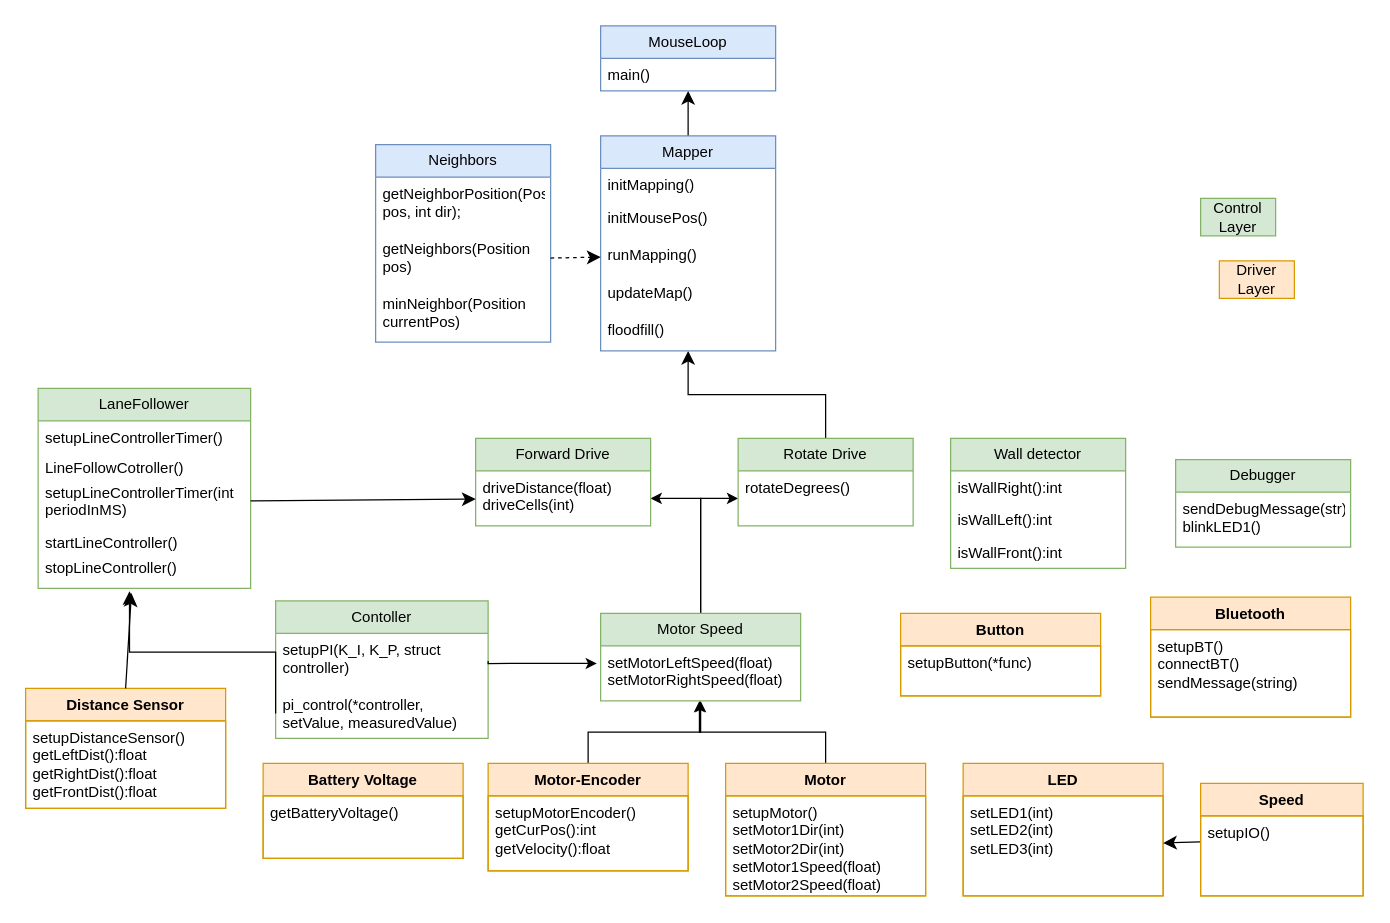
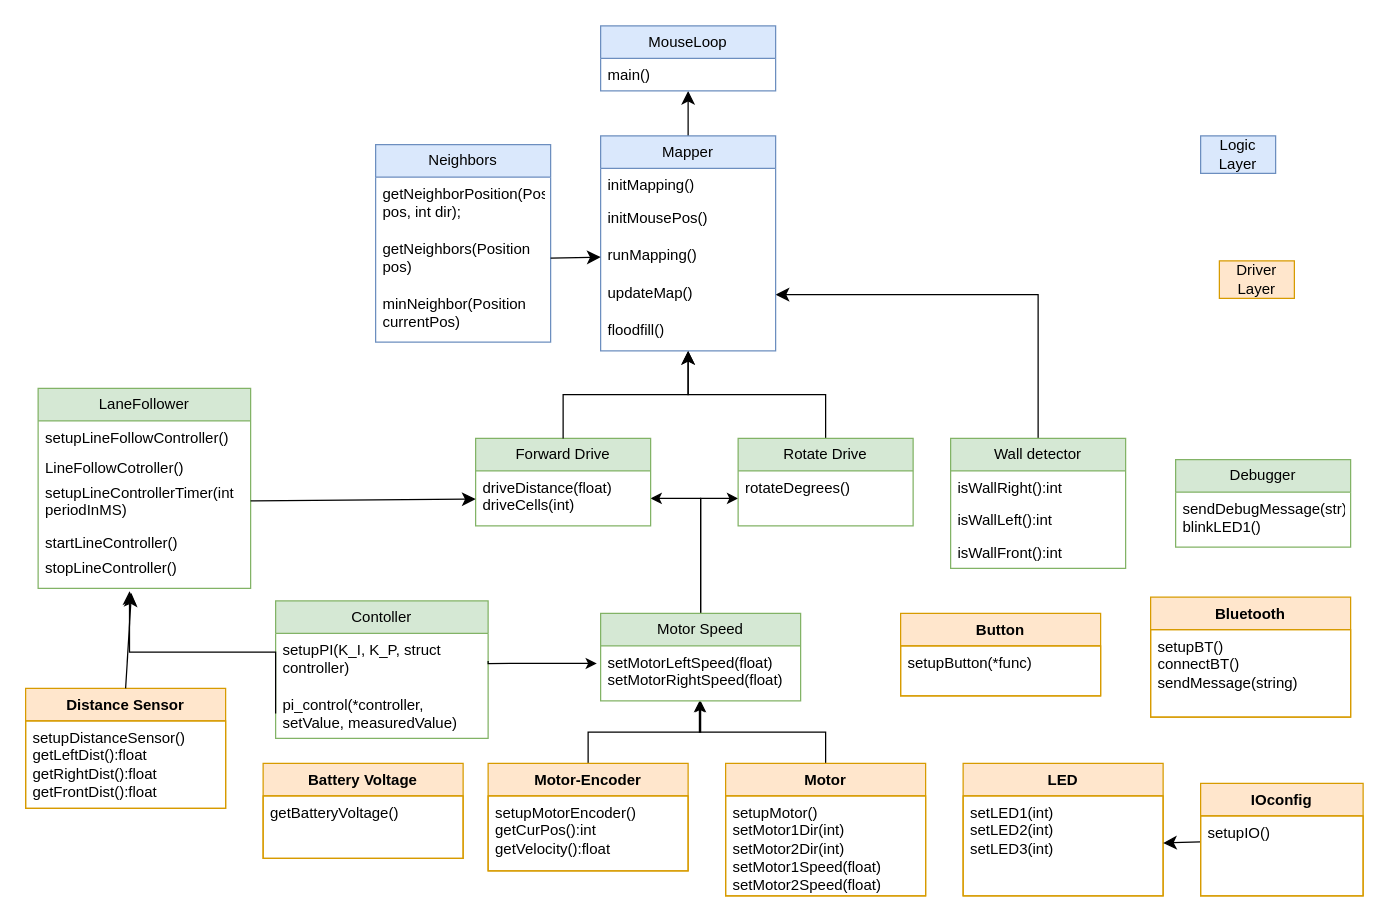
node "Logic Layer": added
node "Control Layer": removed
edge "getNeighbors(Position pos)" -> "runMapping()": style dashed -> solid
edge "Wall detector" -> "updateMap()": added
edge "Forward Drive" -> "floodfill()": added
node "setupLineControllerTimer()": label "setupLineControllerTimer()" -> "setupLineFollowController()"
node "Speed": label "Speed" -> "IOconfig"
